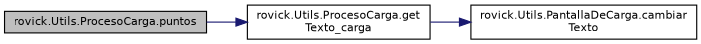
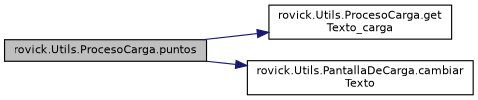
edge "rovick.Utils.ProcesoCarga.get Texto_carga" -> "rovick.Utils.PantallaDeCarga.cambiar Texto": now "rovick.Utils.ProcesoCarga.puntos" -> "rovick.Utils.PantallaDeCarga.cambiar Texto"
